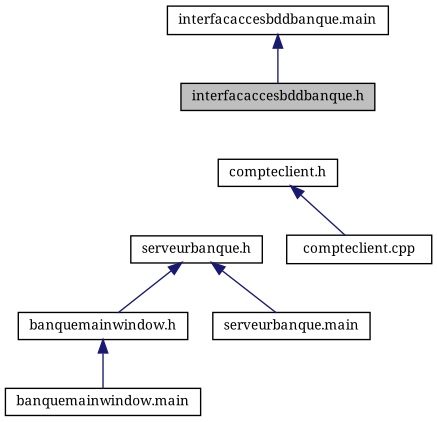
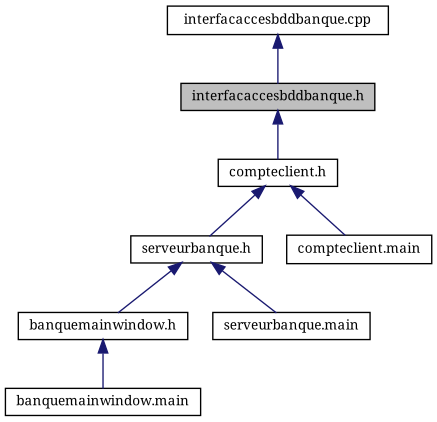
node "interfacaccesbddbanque.main": label "interfacaccesbddbanque.main" -> "interfacaccesbddbanque.cpp"
edge "compteclient.h" -> "interfacaccesbddbanque.h": added
edge "serveurbanque.h" -> "compteclient.h": added
node "compteclient.cpp": label "compteclient.cpp" -> "compteclient.main"
